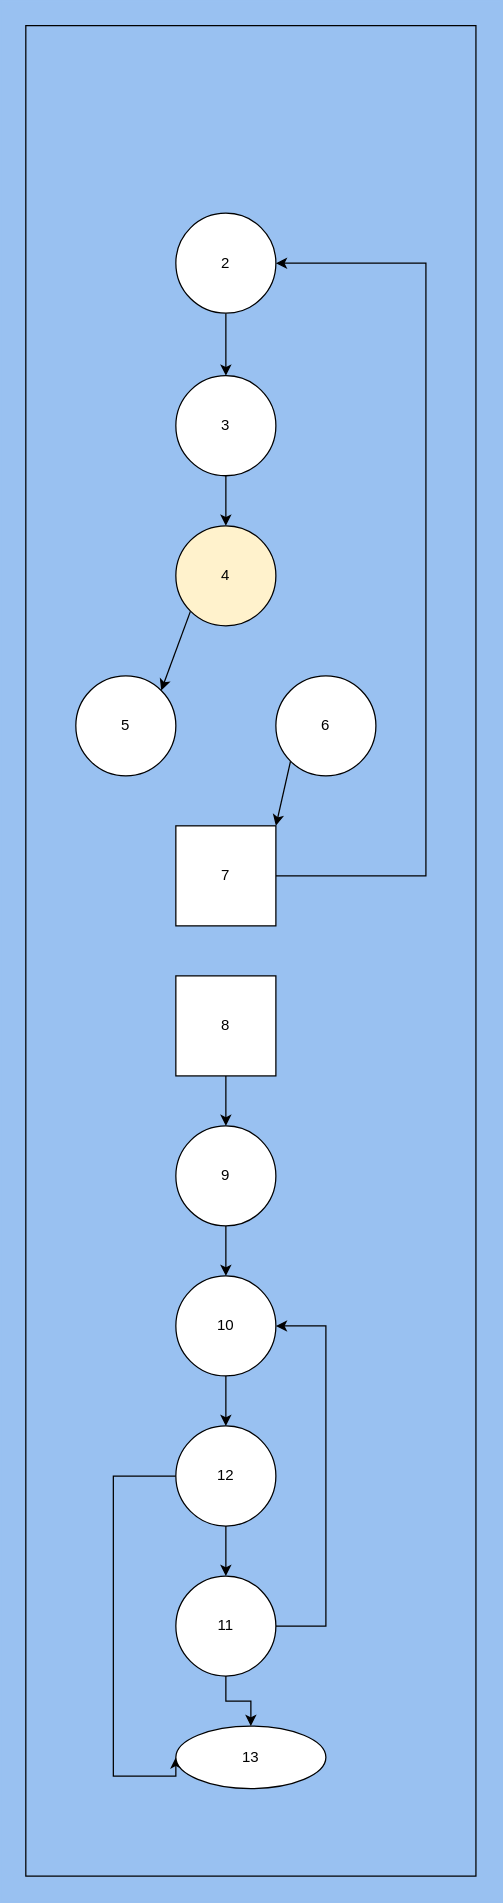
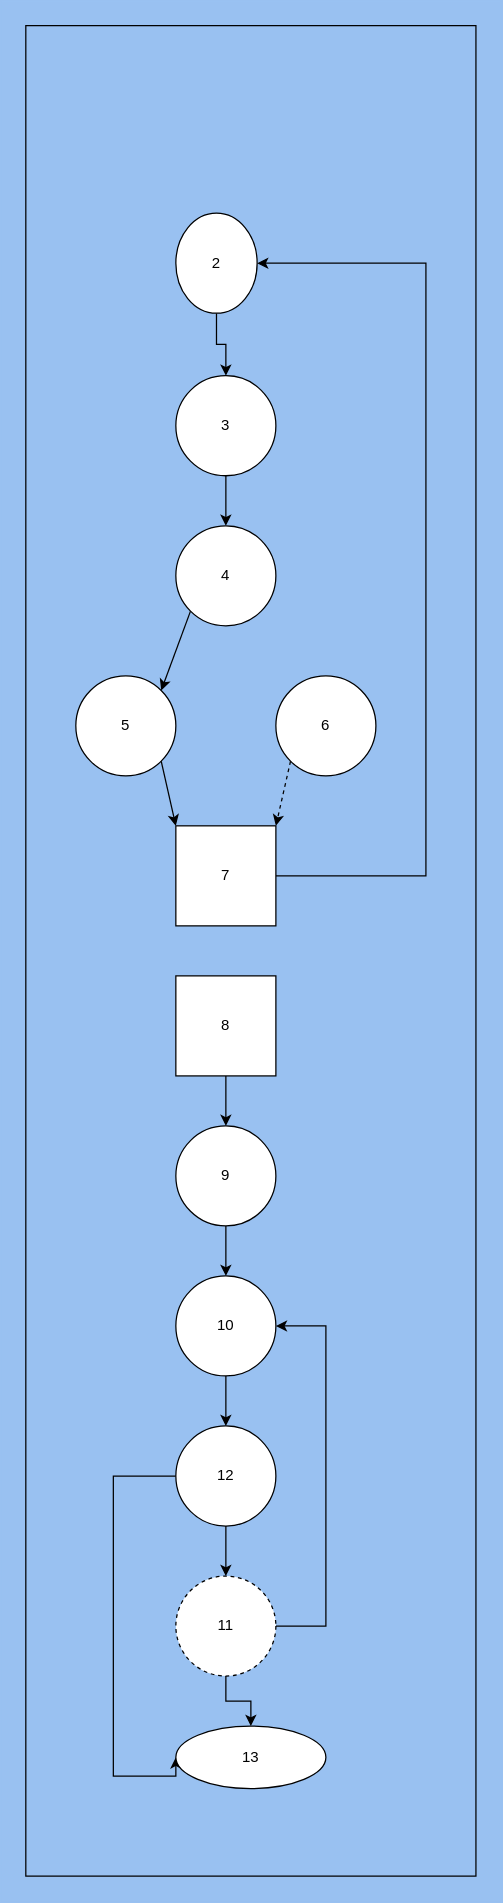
node "2": size 100x100 -> 81x100
node "4": fillcolor #fff2cc -> #ffffff
edge "5" -> "7": added
edge "6" -> "7": style solid -> dashed
node "11": style solid -> dashed
